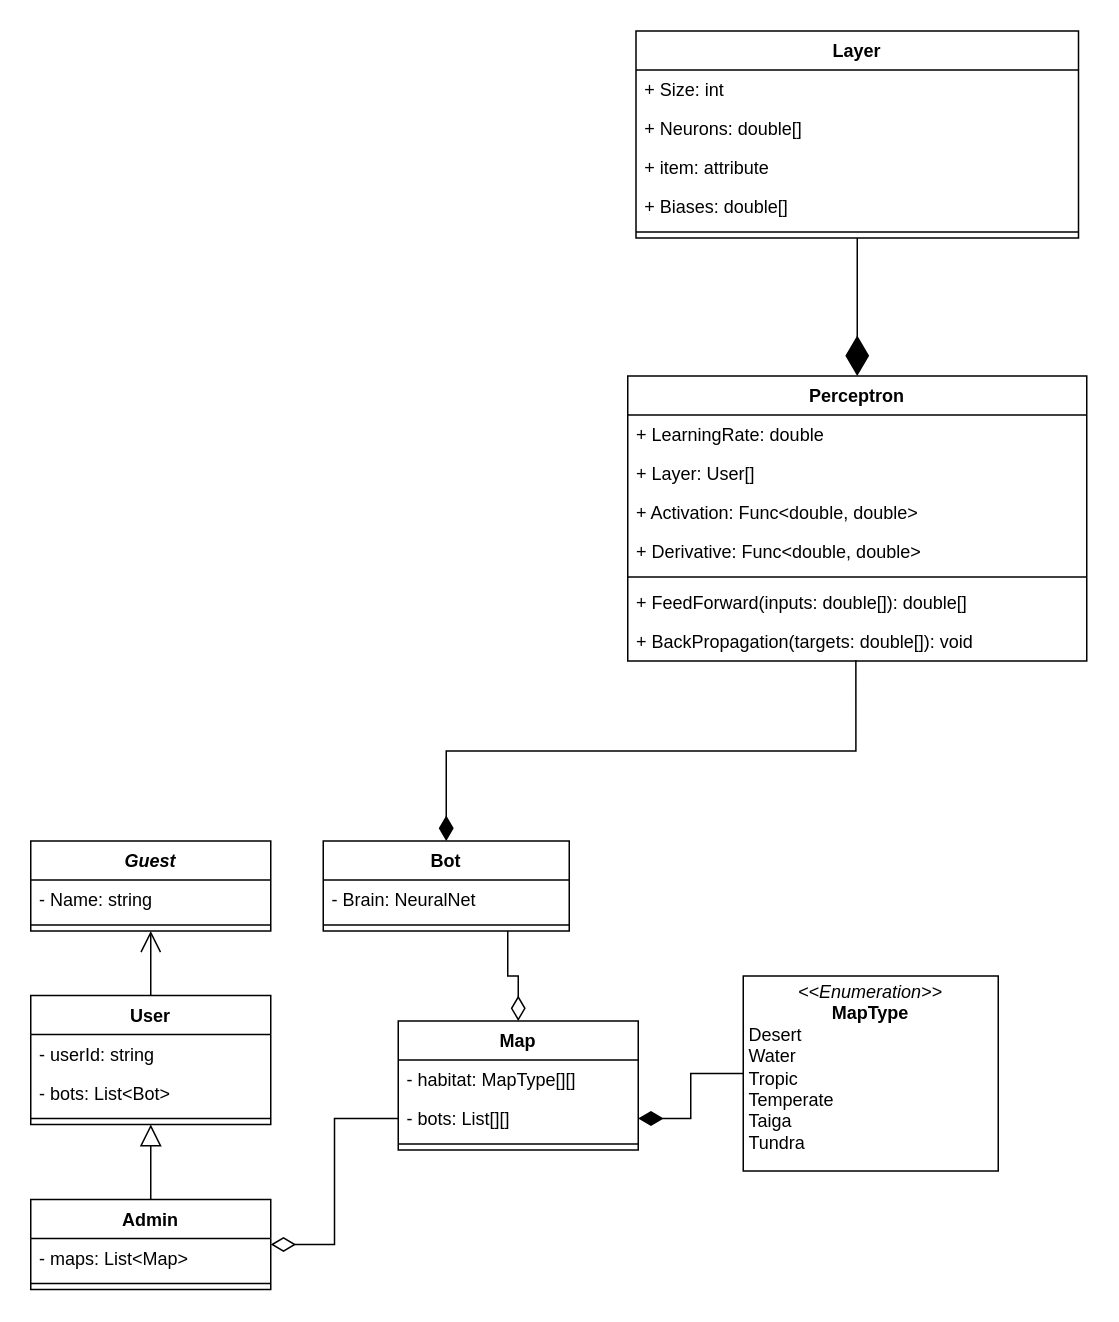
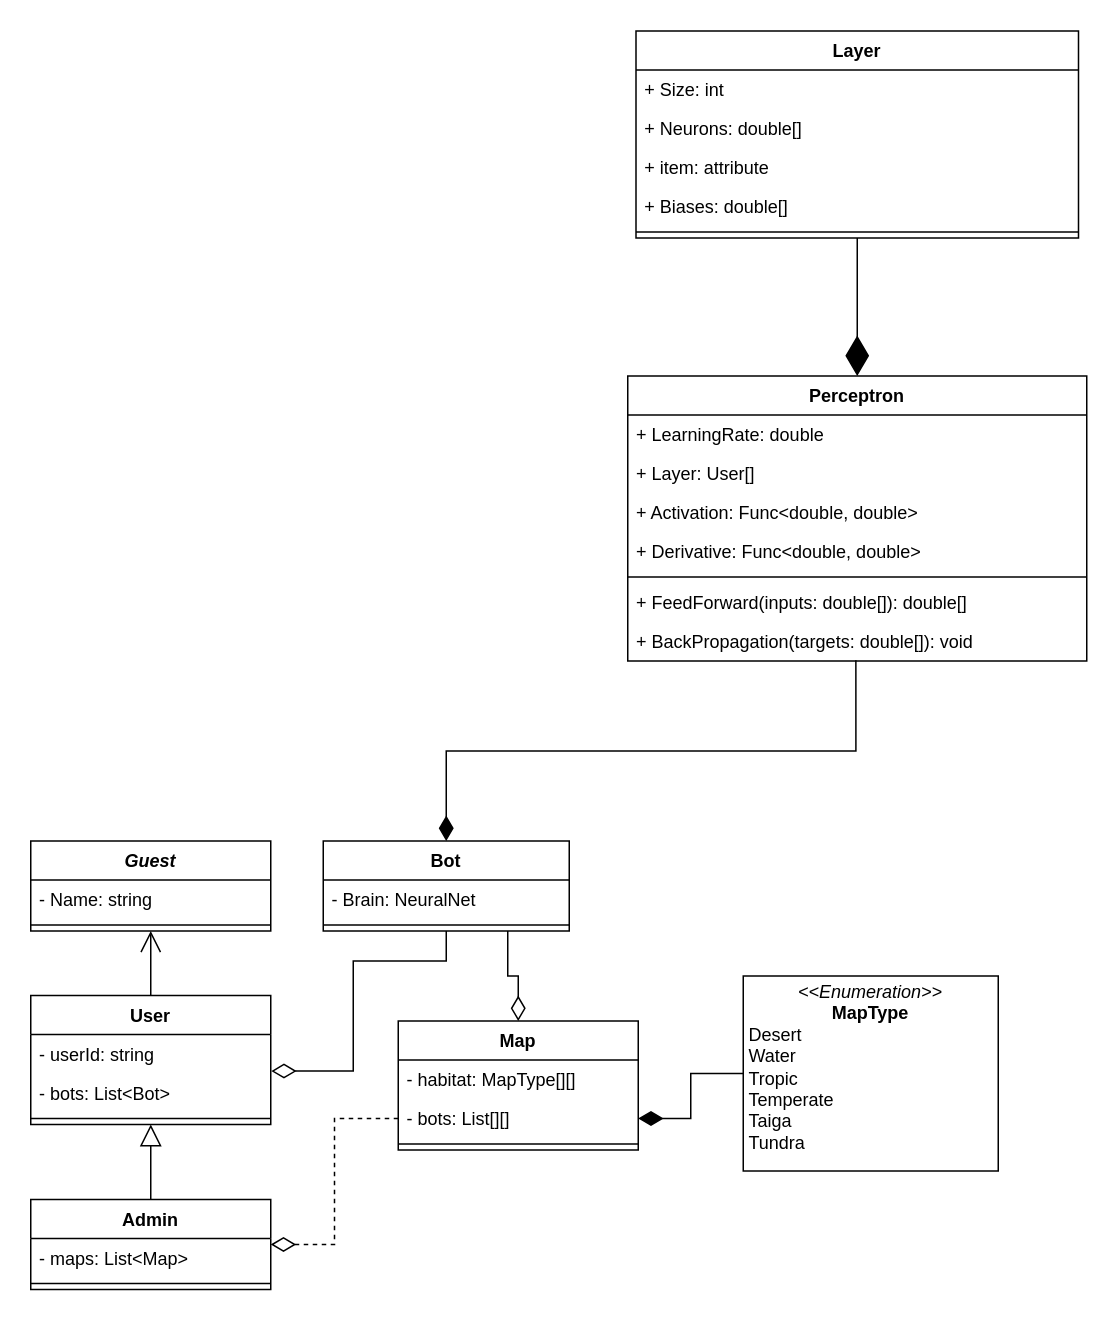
edge "Bot" -> "- userId: string": added
edge "- bots: List[][]" -> "Admin": style solid -> dashed
